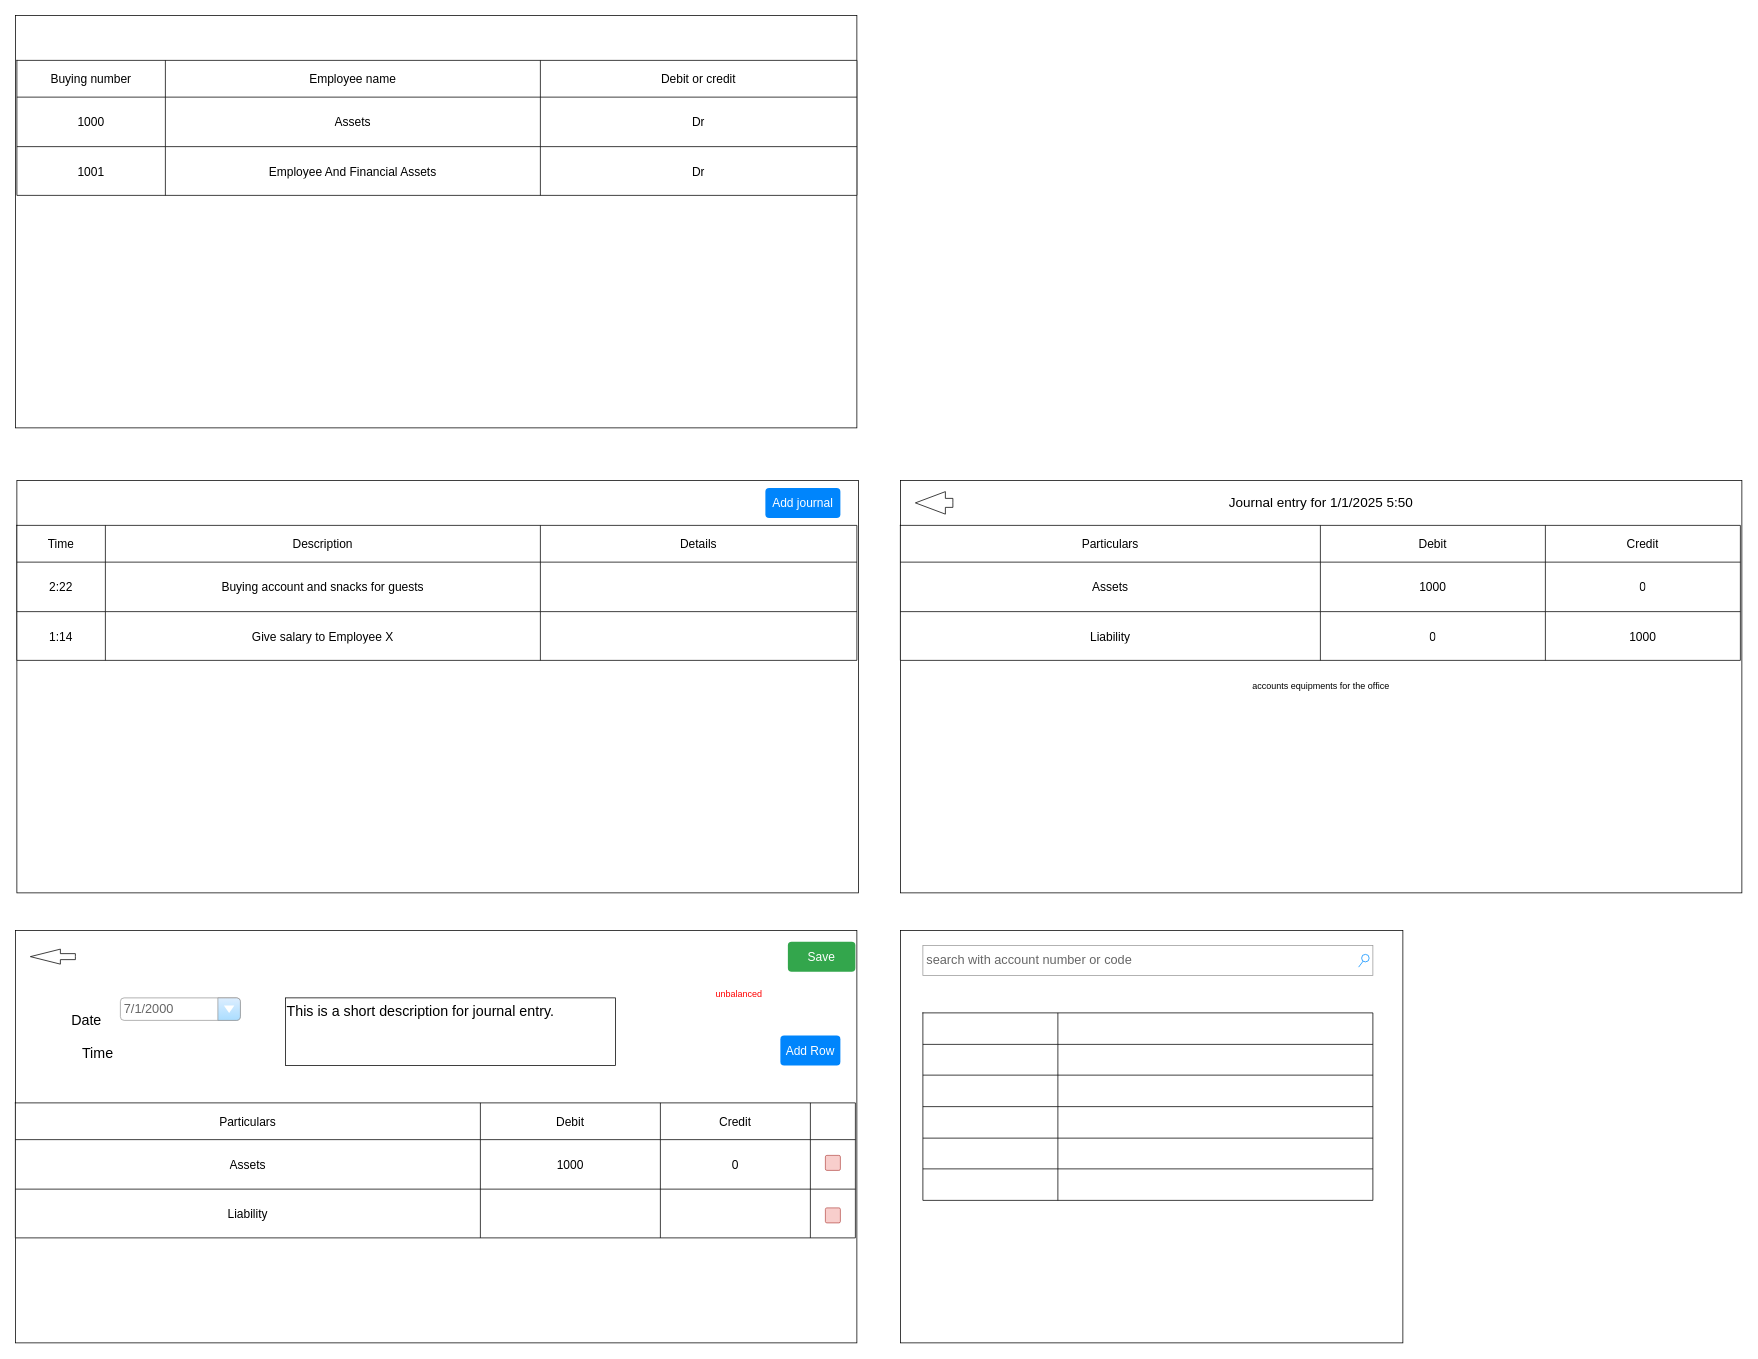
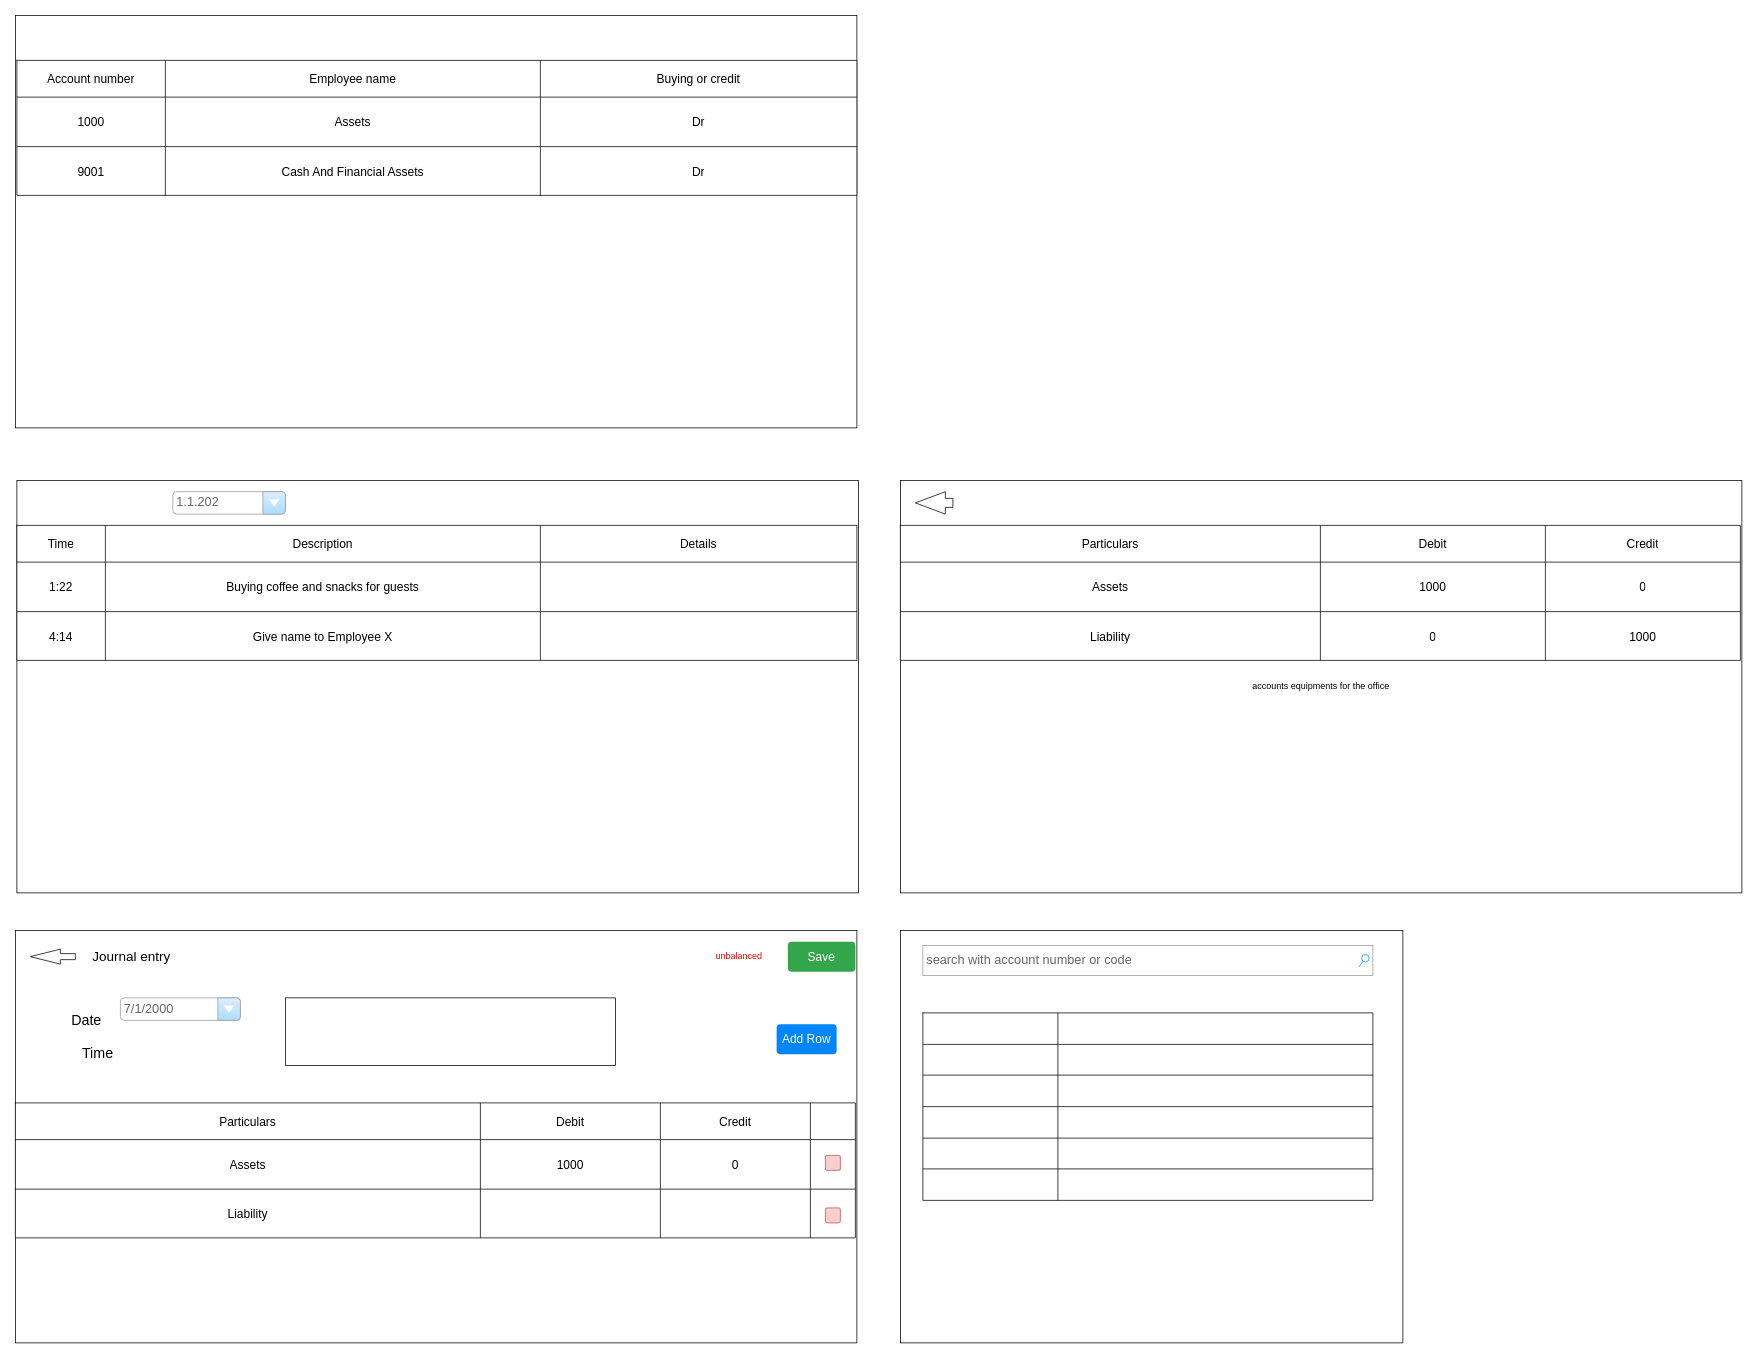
node "Buying number": label "Buying number" -> "Account number"
node "Debit or credit": label "Debit or credit" -> "Buying or credit"
node "1001": label "1001" -> "9001"
node "Employee And Financial Assets": label "Employee And Financial Assets" -> "Cash And Financial Assets"
node "1.1.202": added
node "Add journal": removed
node "Journal entry for 1/1/2025 5:50": removed
node "2:22": label "2:22" -> "1:22"
node "Buying account and snacks for guests": label "Buying account and snacks for guests" -> "Buying coffee and snacks for guests"
node "1:14": label "1:14" -> "4:14"
node "Give salary to Employee X": label "Give salary to Employee X" -> "Give name to Employee X"
node "Journal entry": added
node "unbalanced": moved (739, 994) -> (739, 957)
node "This is a short description for journal entry.": removed
node "Add Row": moved (810, 1050) -> (807, 1039)
